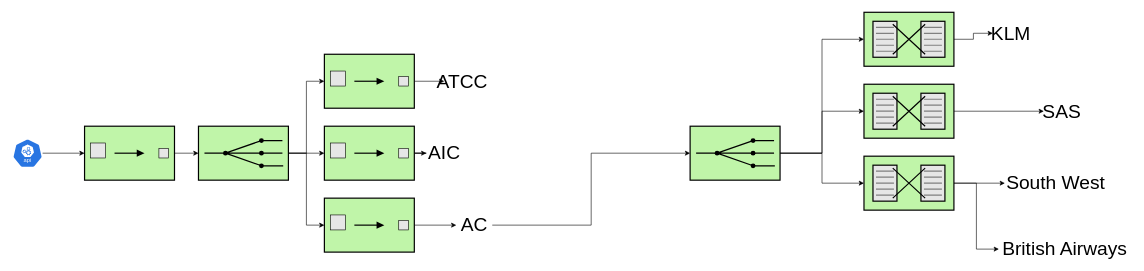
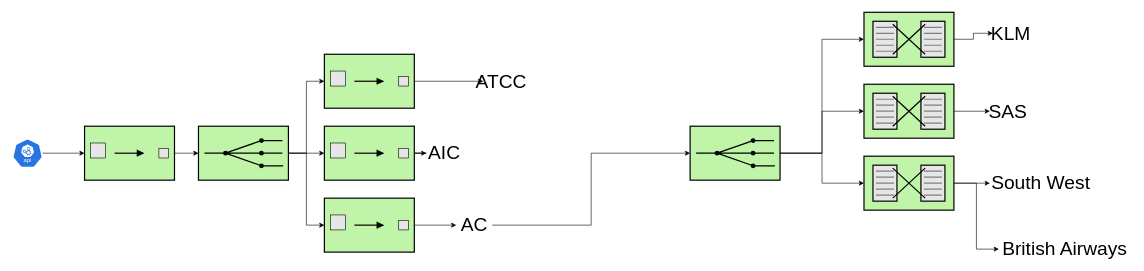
node "ATCC": moved (462, 81) -> (501, 81)
node "SAS": moved (1062, 111) -> (1008, 111)
node "South West": moved (1056, 183) -> (1041, 183)
